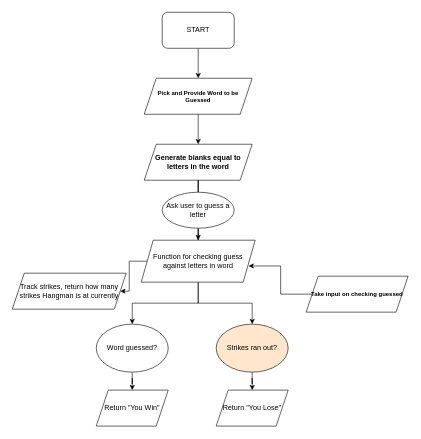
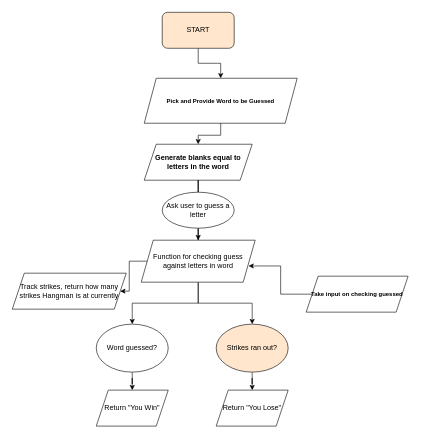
node "START": fillcolor #ffffff -> #ffe6cc
node "Pick and Provide Word to be Guessed": size 108x36 -> 153x45
